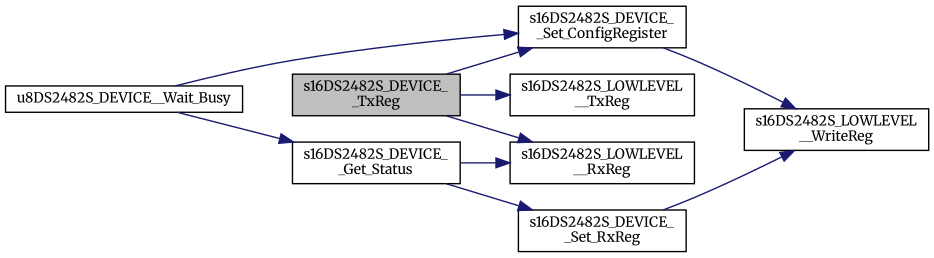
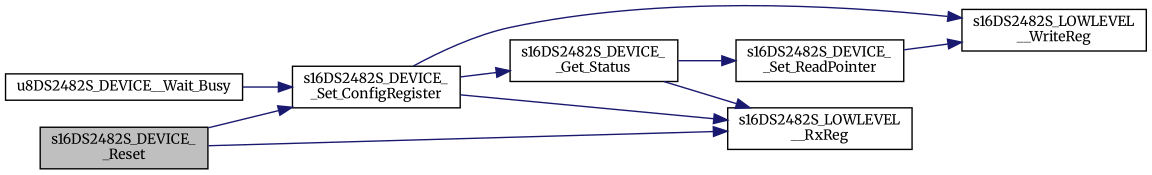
node "s16DS2482S_DEVICE_ _TxReg": label "s16DS2482S_DEVICE_ _TxReg" -> "s16DS2482S_DEVICE_ _Reset"
node "s16DS2482S_LOWLEVEL __TxReg": removed
edge "s16DS2482S_DEVICE_ _Set_ConfigRegister" -> "s16DS2482S_LOWLEVEL __RxReg": added
edge "u8DS2482S_DEVICE__Wait_Busy" -> "s16DS2482S_DEVICE_ _Get_Status": now "s16DS2482S_DEVICE_ _Set_ConfigRegister" -> "s16DS2482S_DEVICE_ _Get_Status"
node "s16DS2482S_DEVICE_ _Set_RxReg": label "s16DS2482S_DEVICE_ _Set_RxReg" -> "s16DS2482S_DEVICE_ _Set_ReadPointer"
